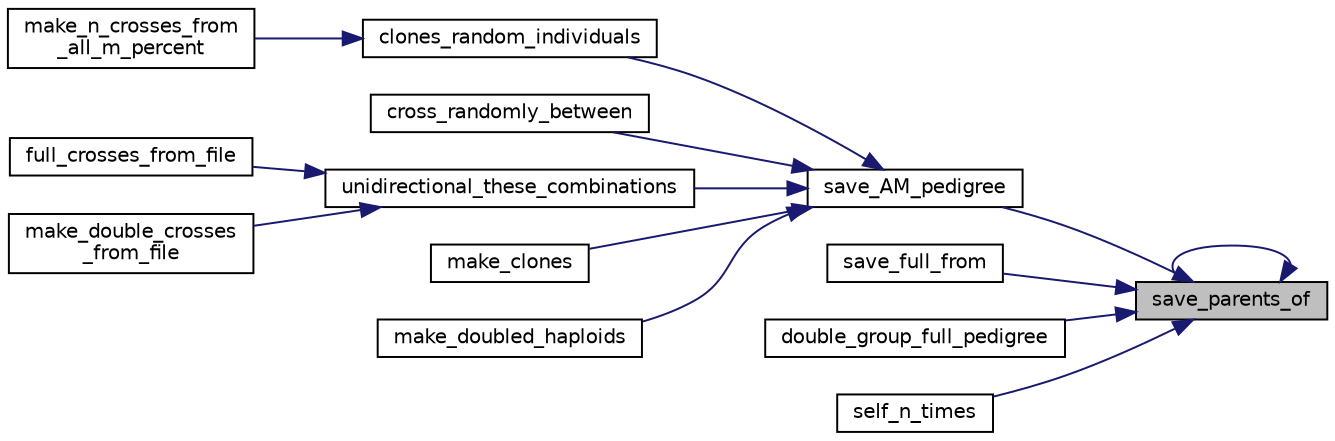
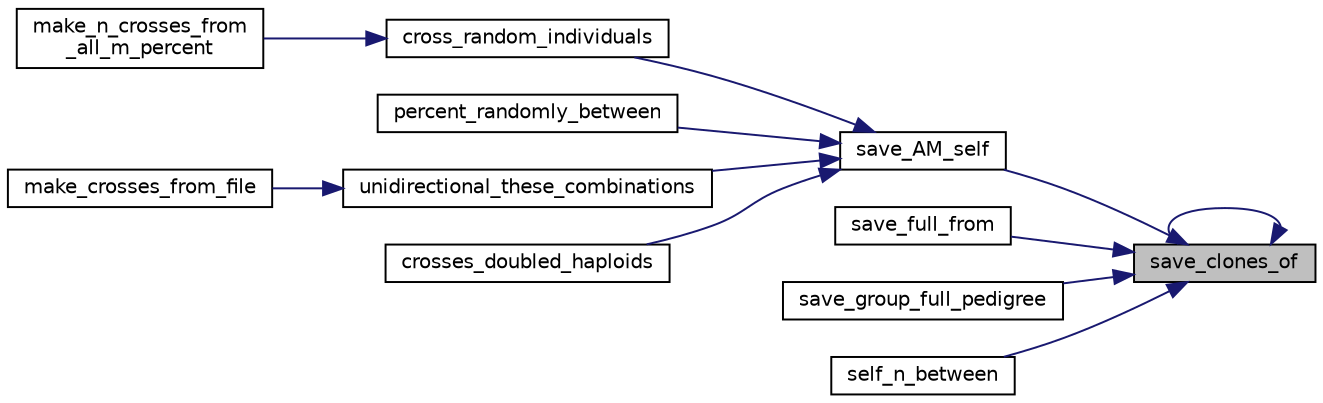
node "clones_random_individuals": label "clones_random_individuals" -> "cross_random_individuals"
node "cross_randomly_between": label "cross_randomly_between" -> "percent_randomly_between"
node "full_crosses_from_file": label "full_crosses_from_file" -> "make_crosses_from_file"
node "save_AM_pedigree": label "save_AM_pedigree" -> "save_AM_self"
node "make_double_crosses _from_file": removed
node "make_clones": removed
node "save_parents_of": label "save_parents_of" -> "save_clones_of"
node "make_doubled_haploids": label "make_doubled_haploids" -> "crosses_doubled_haploids"
node "double_group_full_pedigree": label "double_group_full_pedigree" -> "save_group_full_pedigree"
node "self_n_times": label "self_n_times" -> "self_n_between"
